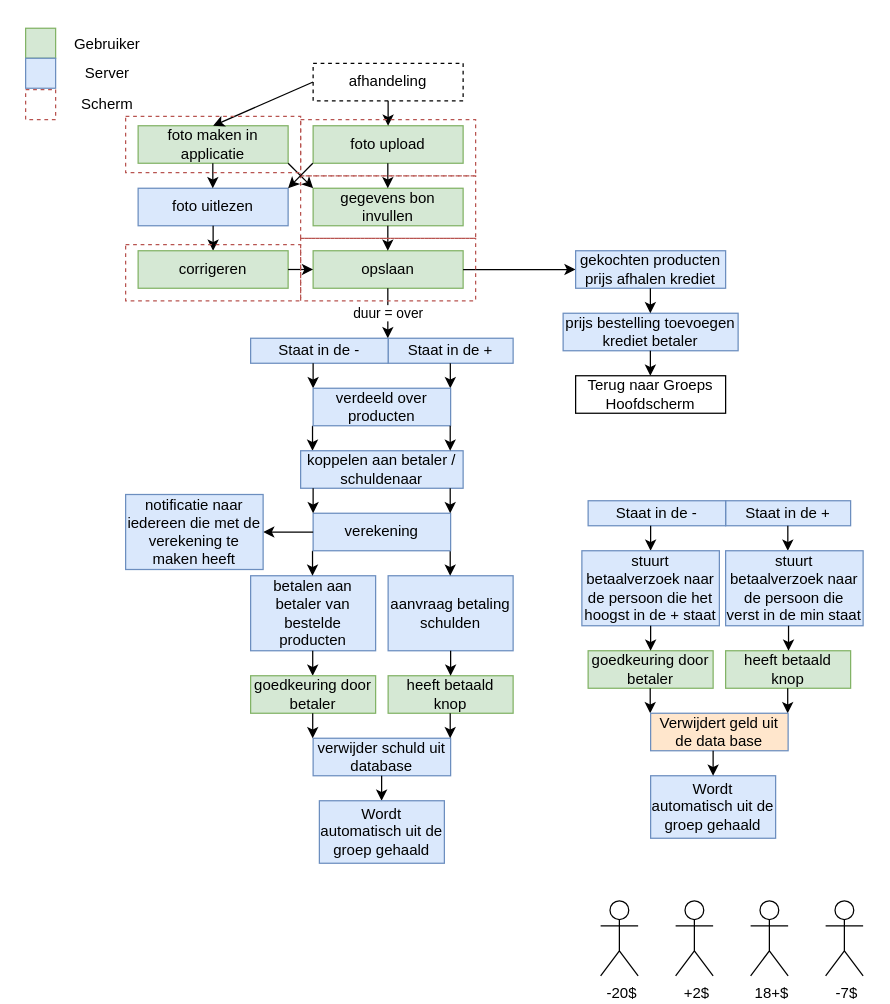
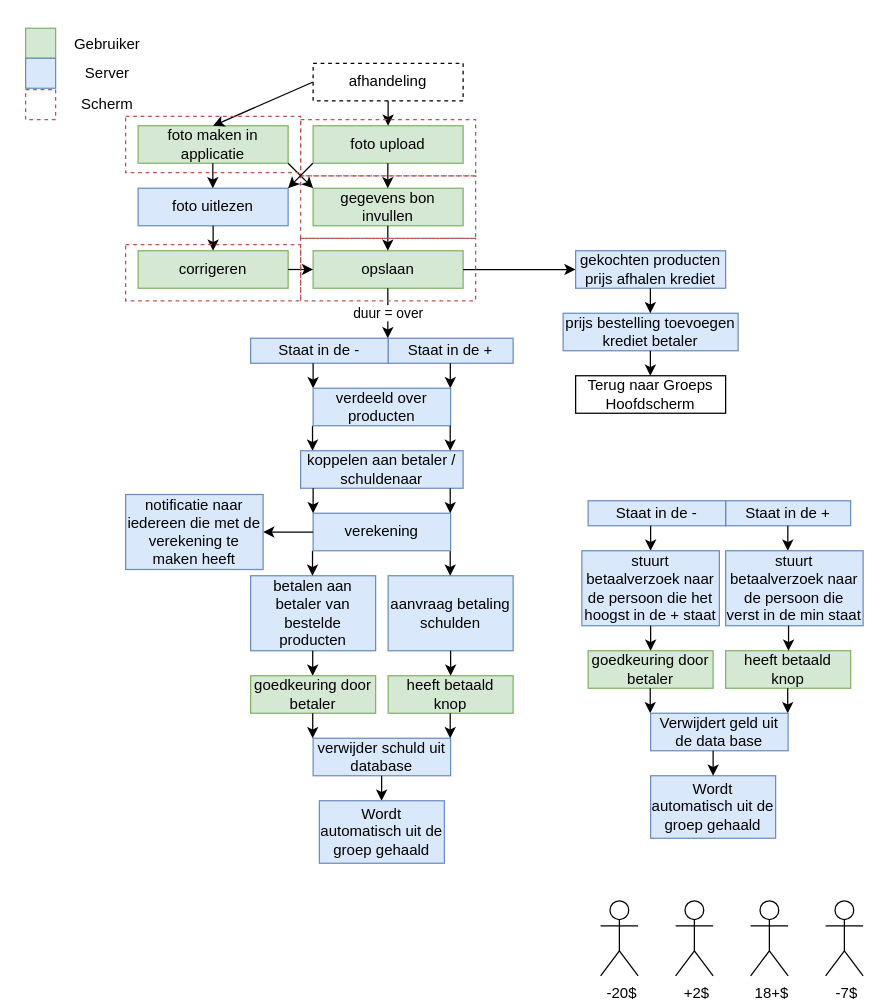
node "Verwijdert geld uit de data base": fillcolor #ffe6cc -> #dae8fc
